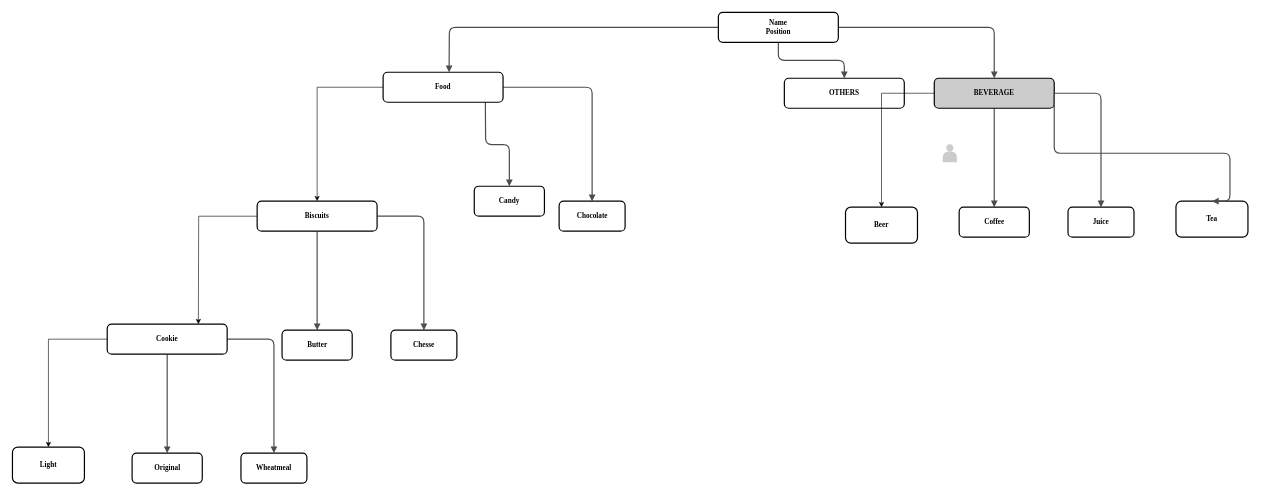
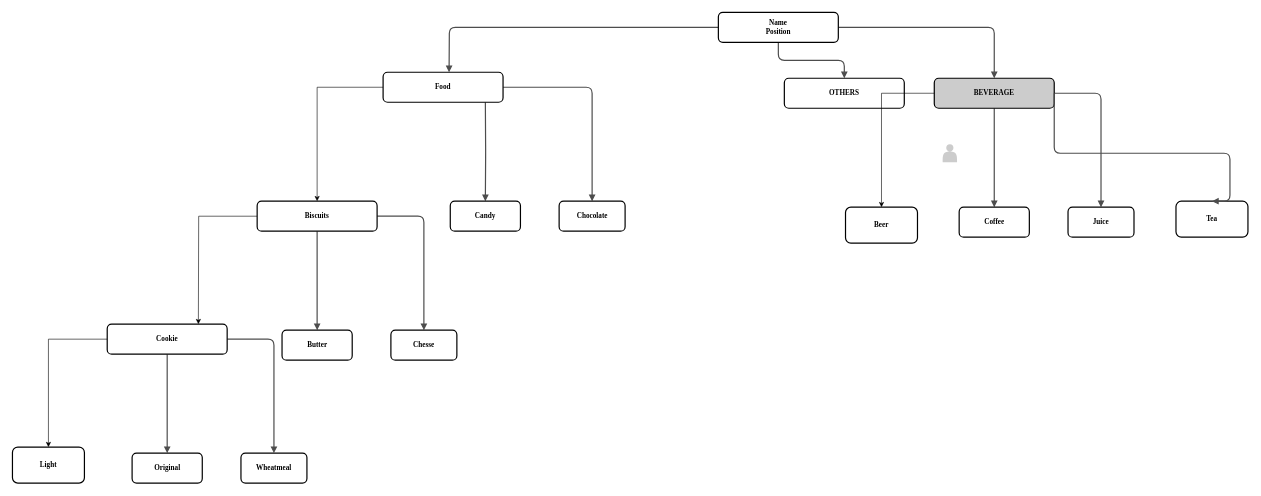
node "Candy": moved (509, 201) -> (485, 216)
